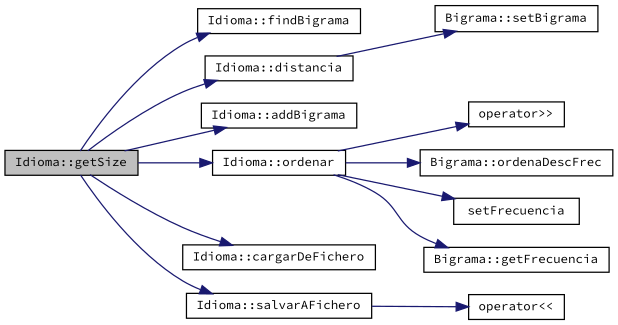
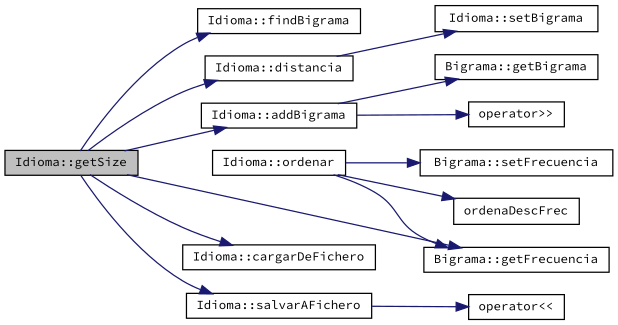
node "Bigrama::setBigrama": label "Bigrama::setBigrama" -> "Idioma::setBigrama"
node "Bigrama::getBigrama": added
edge "Idioma::ordenar" -> "operator>>": now "Idioma::addBigrama" -> "operator>>"
edge "Idioma::getSize" -> "Idioma::ordenar": now "Idioma::getSize" -> "Bigrama::getFrecuencia"
node "Bigrama::ordenaDescFrec": label "Bigrama::ordenaDescFrec" -> "Bigrama::setFrecuencia"
node "setFrecuencia": label "setFrecuencia" -> "ordenaDescFrec"
